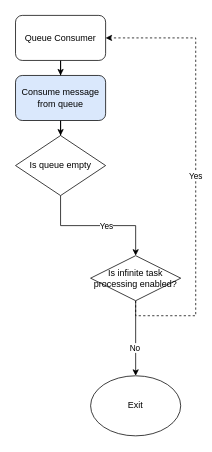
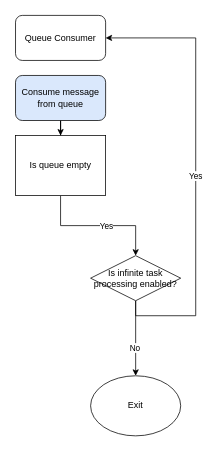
edge "Is infinite task processing enabled?" -> "Queue Consumer": style dashed -> solid
edge "Queue Consumer" -> "Consume message from queue": removed
node "Is queue empty": shape diamond -> rectangle
